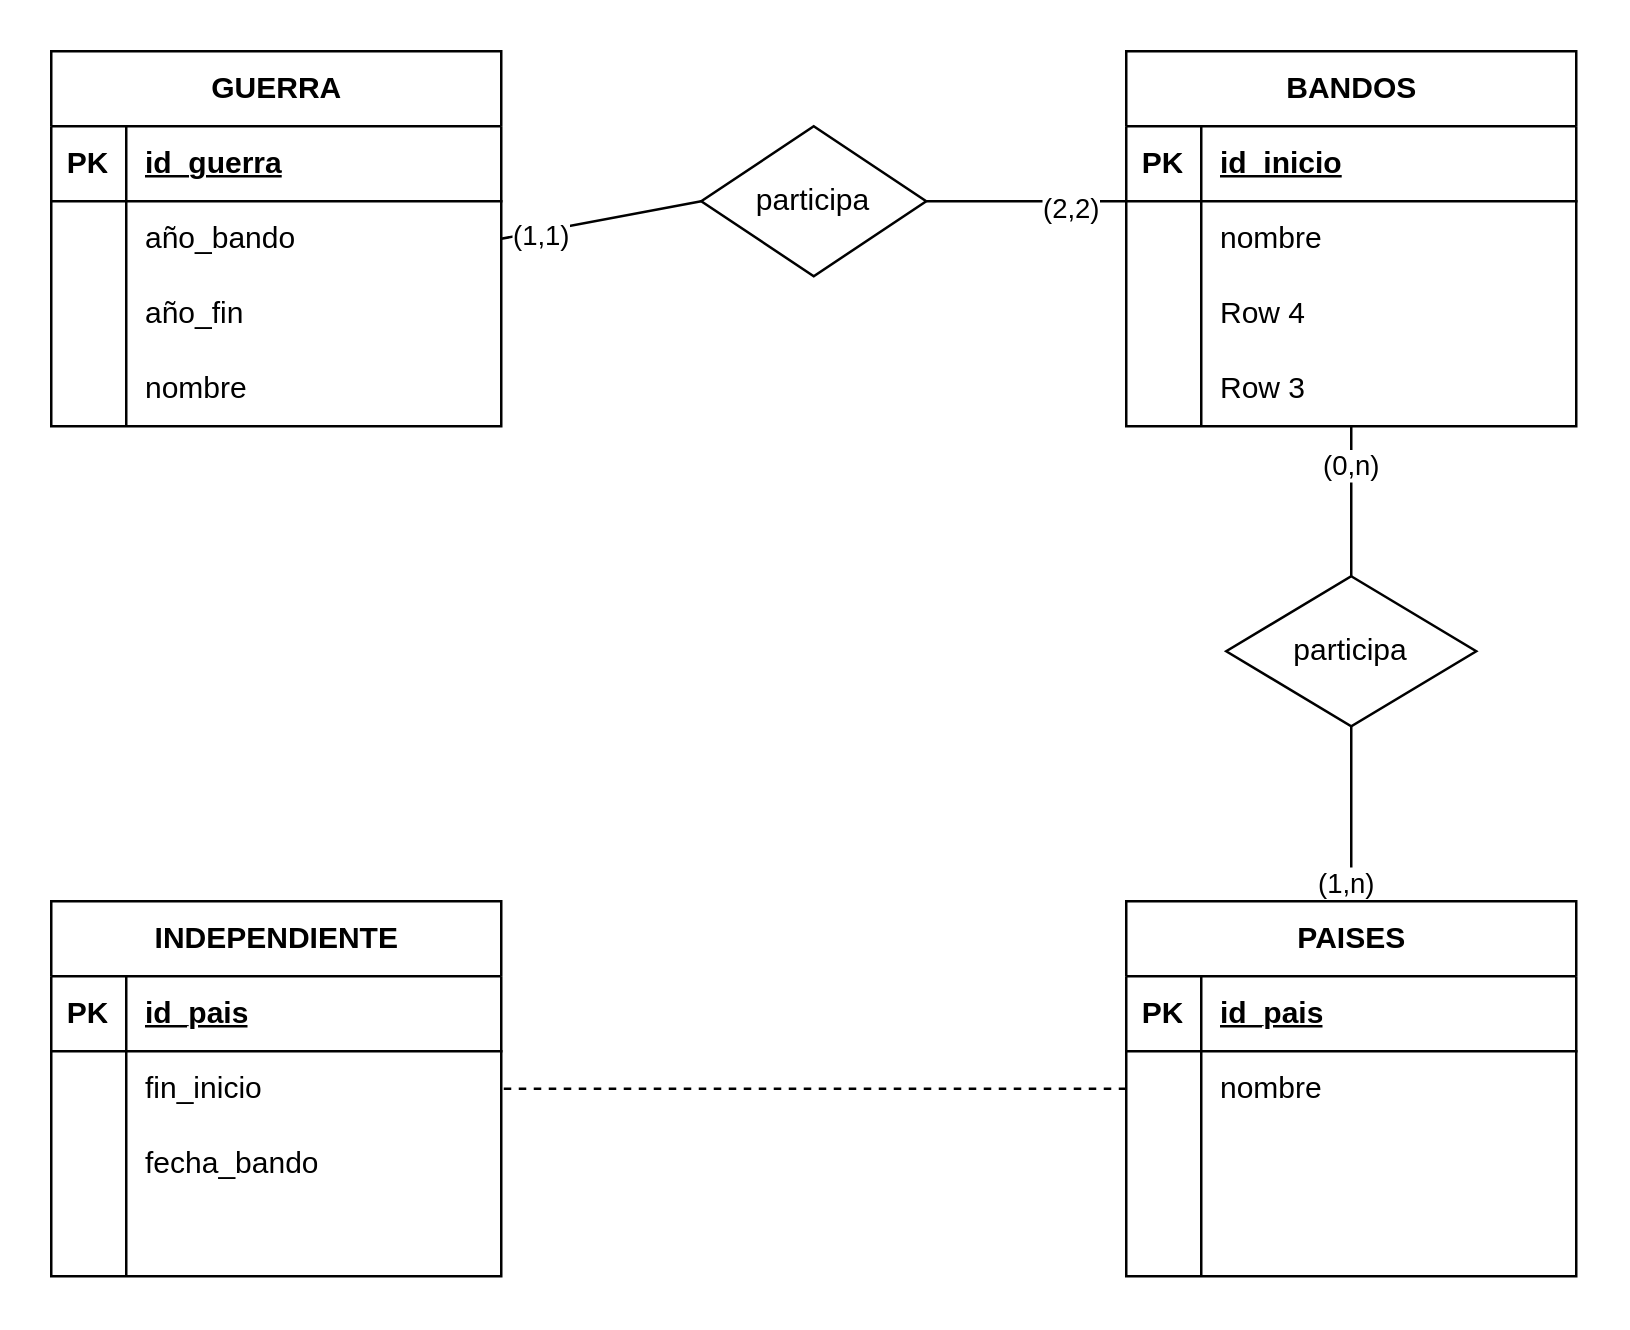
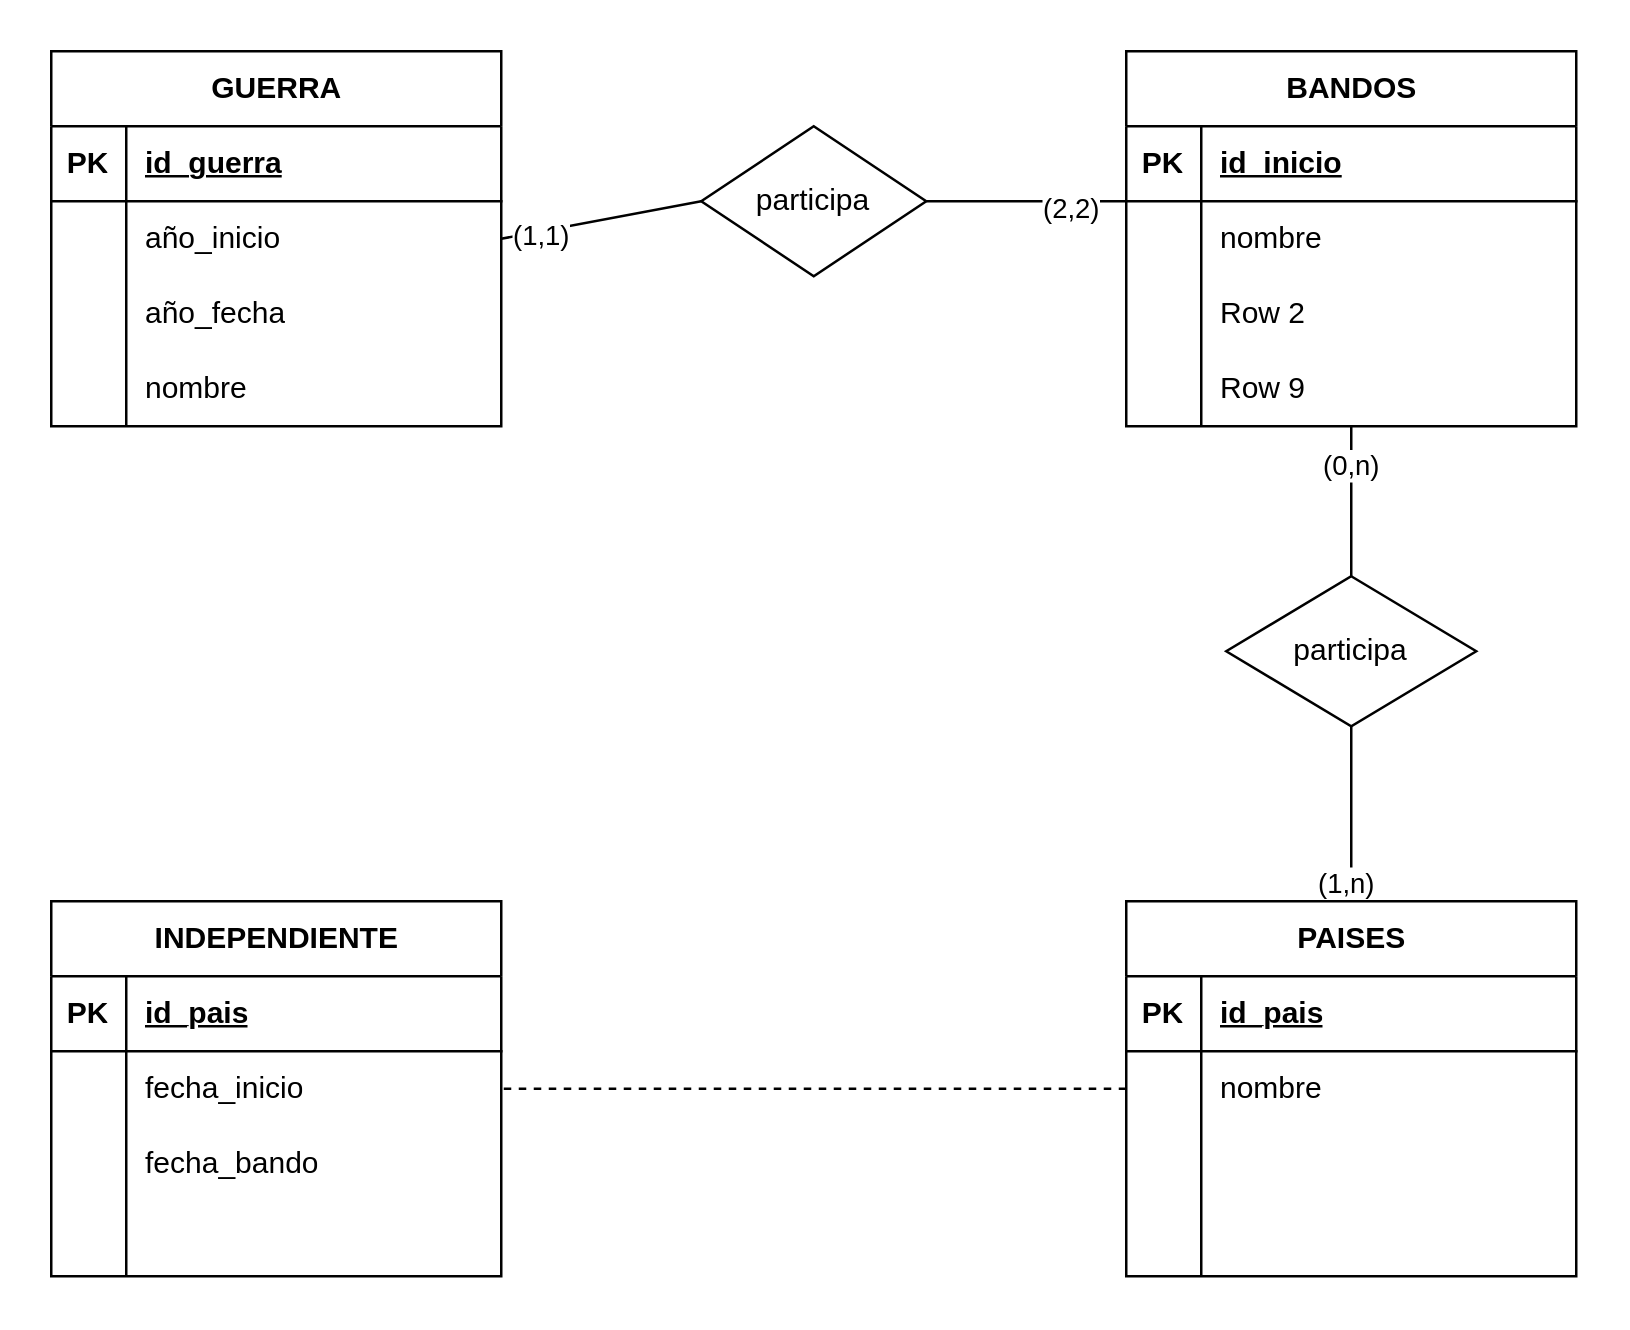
node "año_bando": label "año_bando" -> "año_inicio"
node "año_fin": label "año_fin" -> "año_fecha"
node "Row 4": label "Row 4" -> "Row 2"
node "Row 3": label "Row 3" -> "Row 9"
node "fin_inicio": label "fin_inicio" -> "fecha_inicio"
